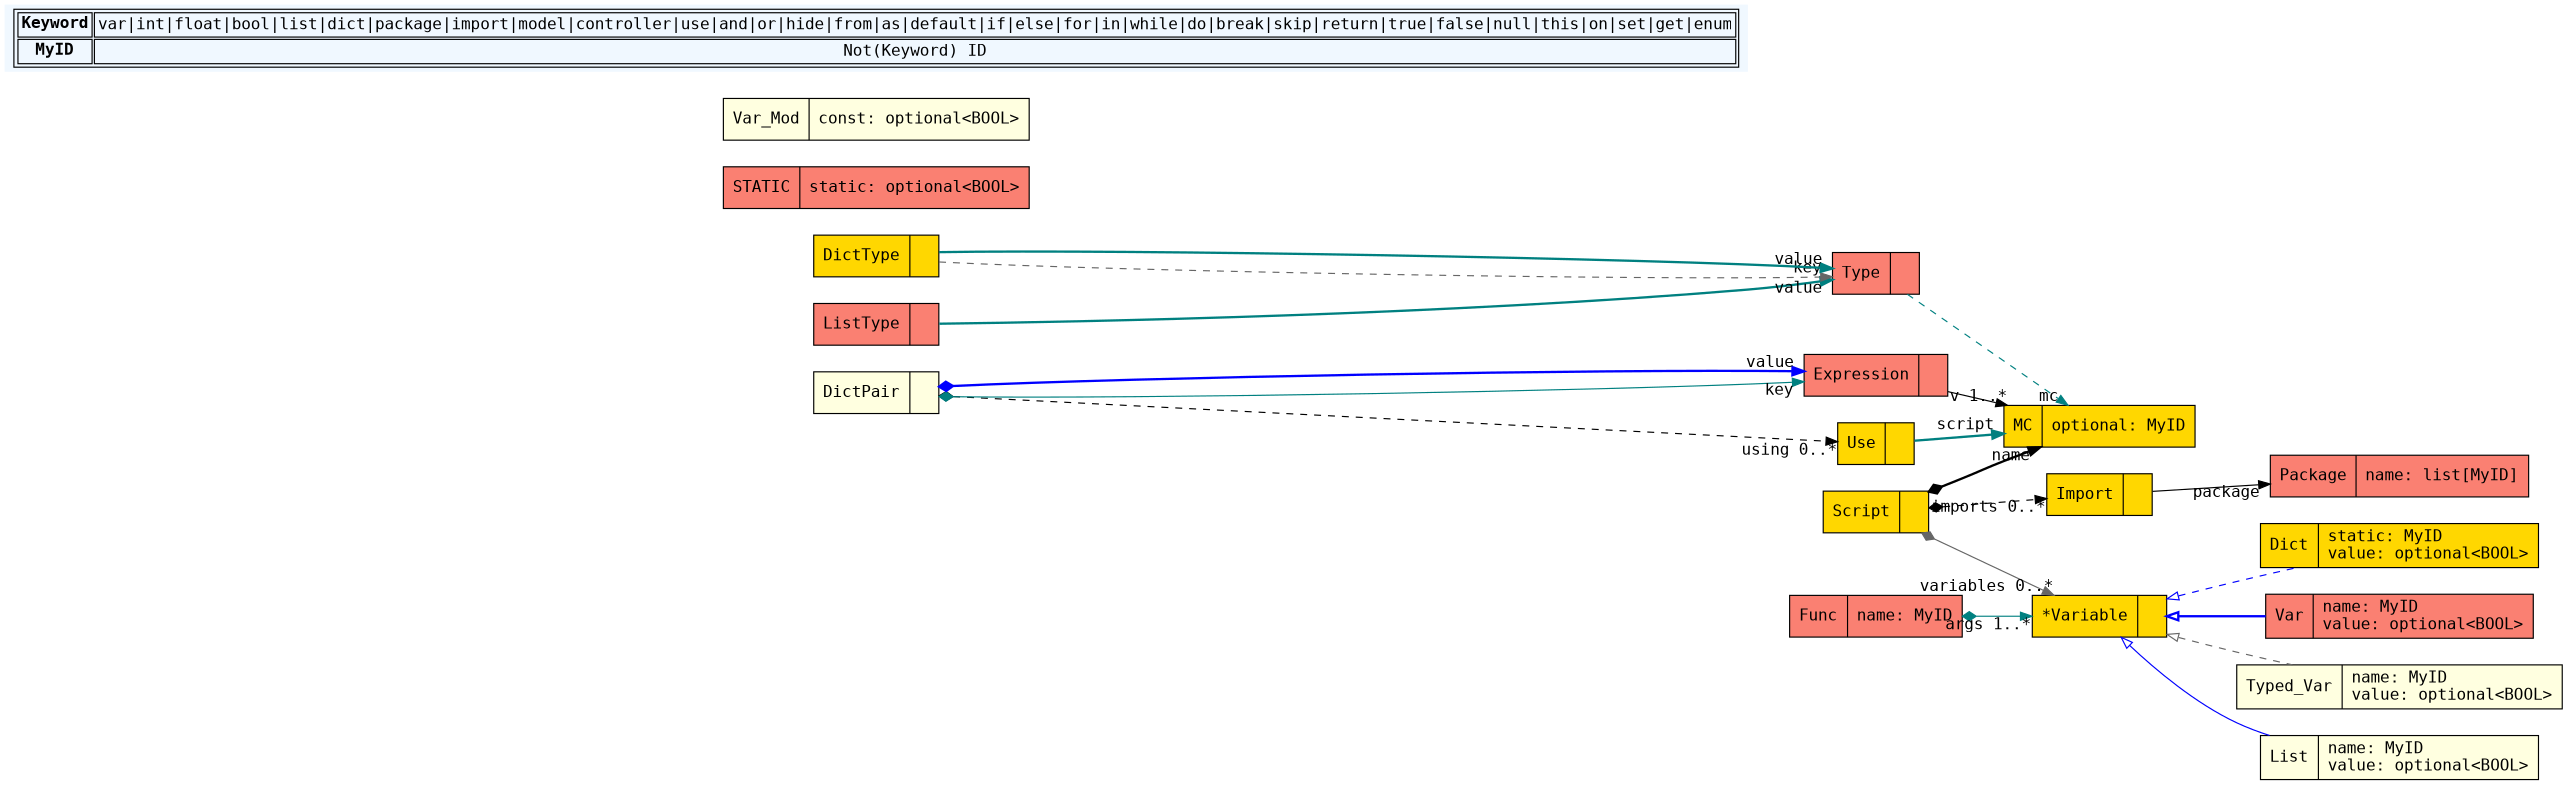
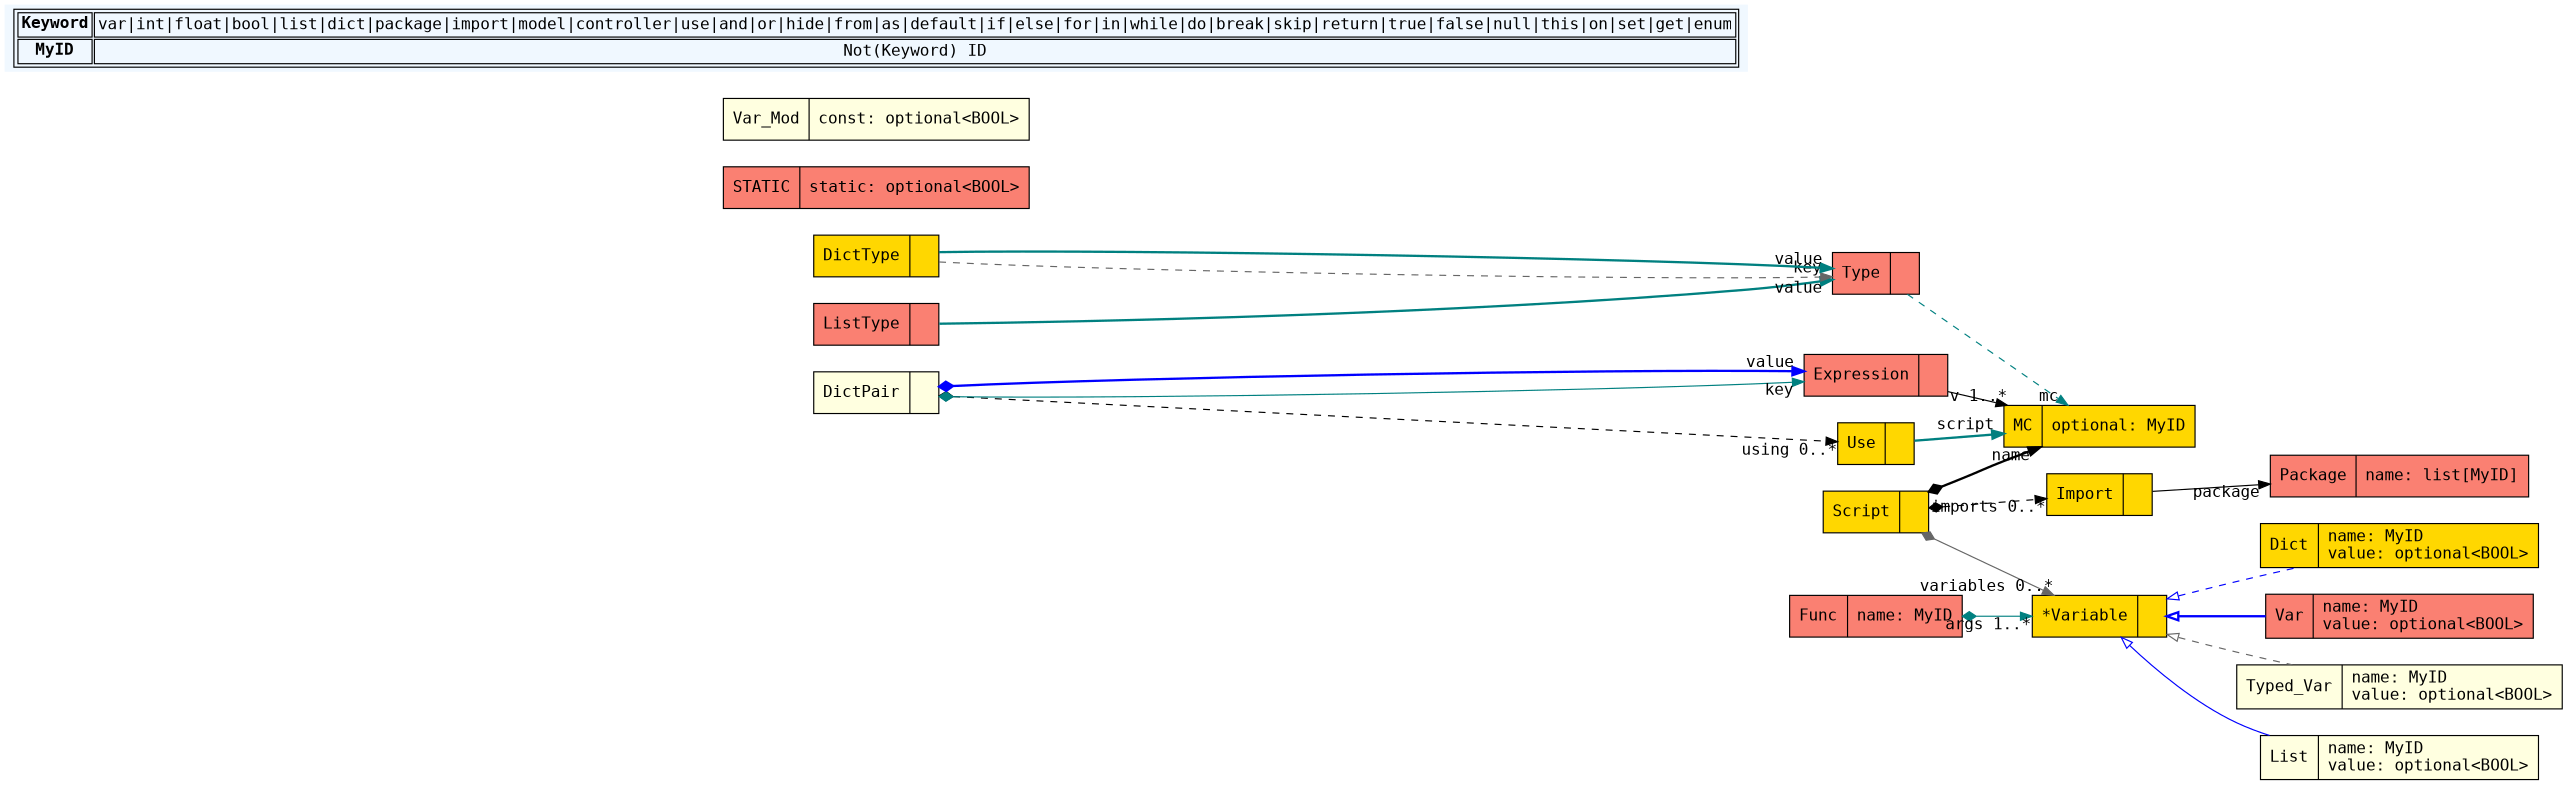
node "Dict": text "static: MyID" -> "name: MyID"
